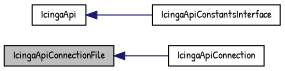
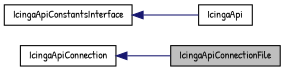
edge "IcingaApiConstantsInterface" -> "IcingaApi": reversed
edge "IcingaApiConnection" -> "IcingaApiConnectionFile": reversed
